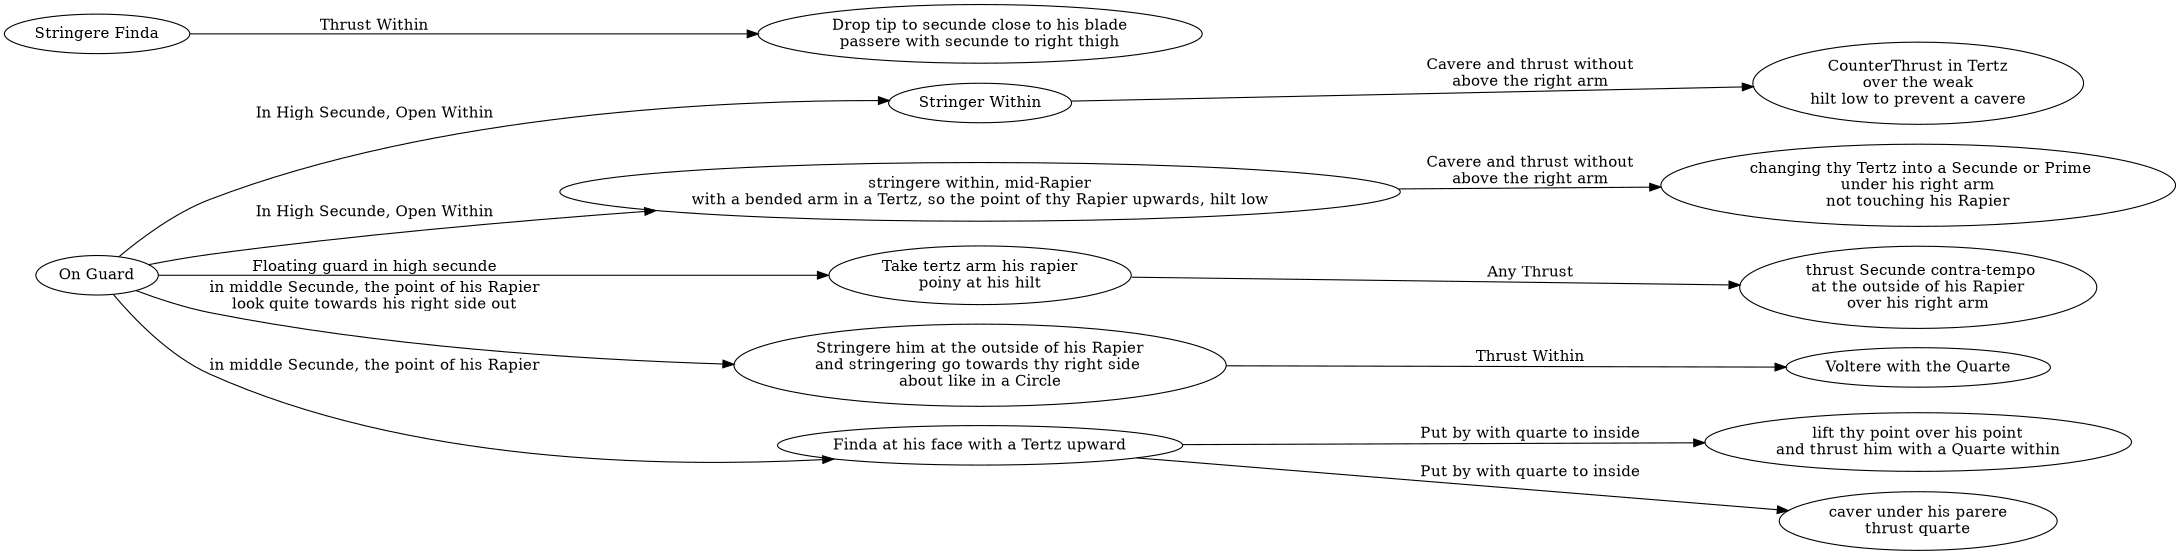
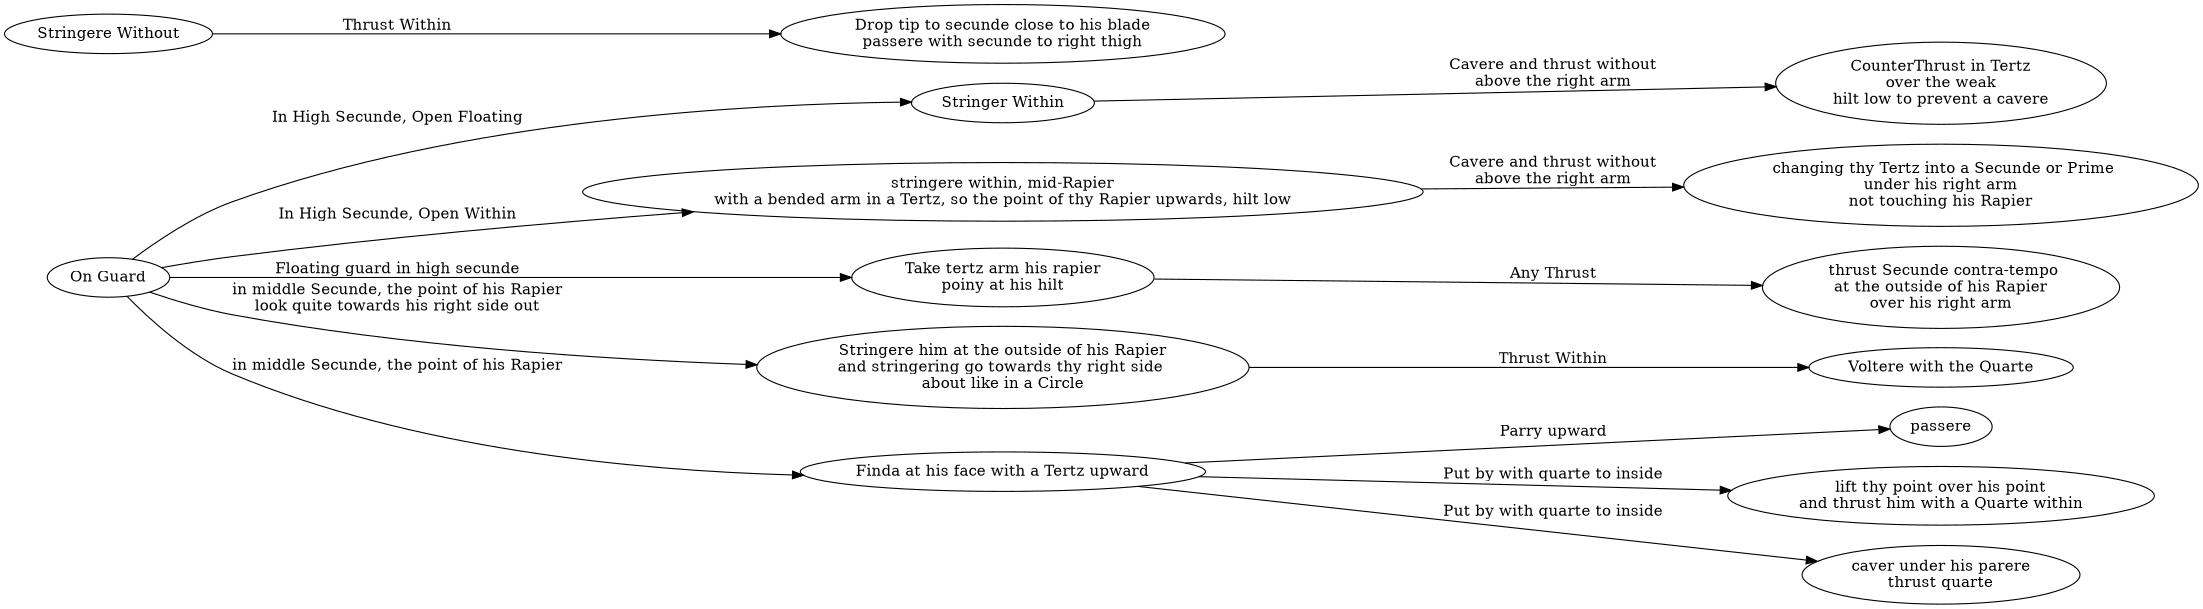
node "Stringere Finda": label "Stringere Finda" -> "Stringere Without"
edge "On Guard" -> "Stringer Within": label "In High Secunde, Open Within" -> "In High Secunde, Open Floating"
node "passere": added
